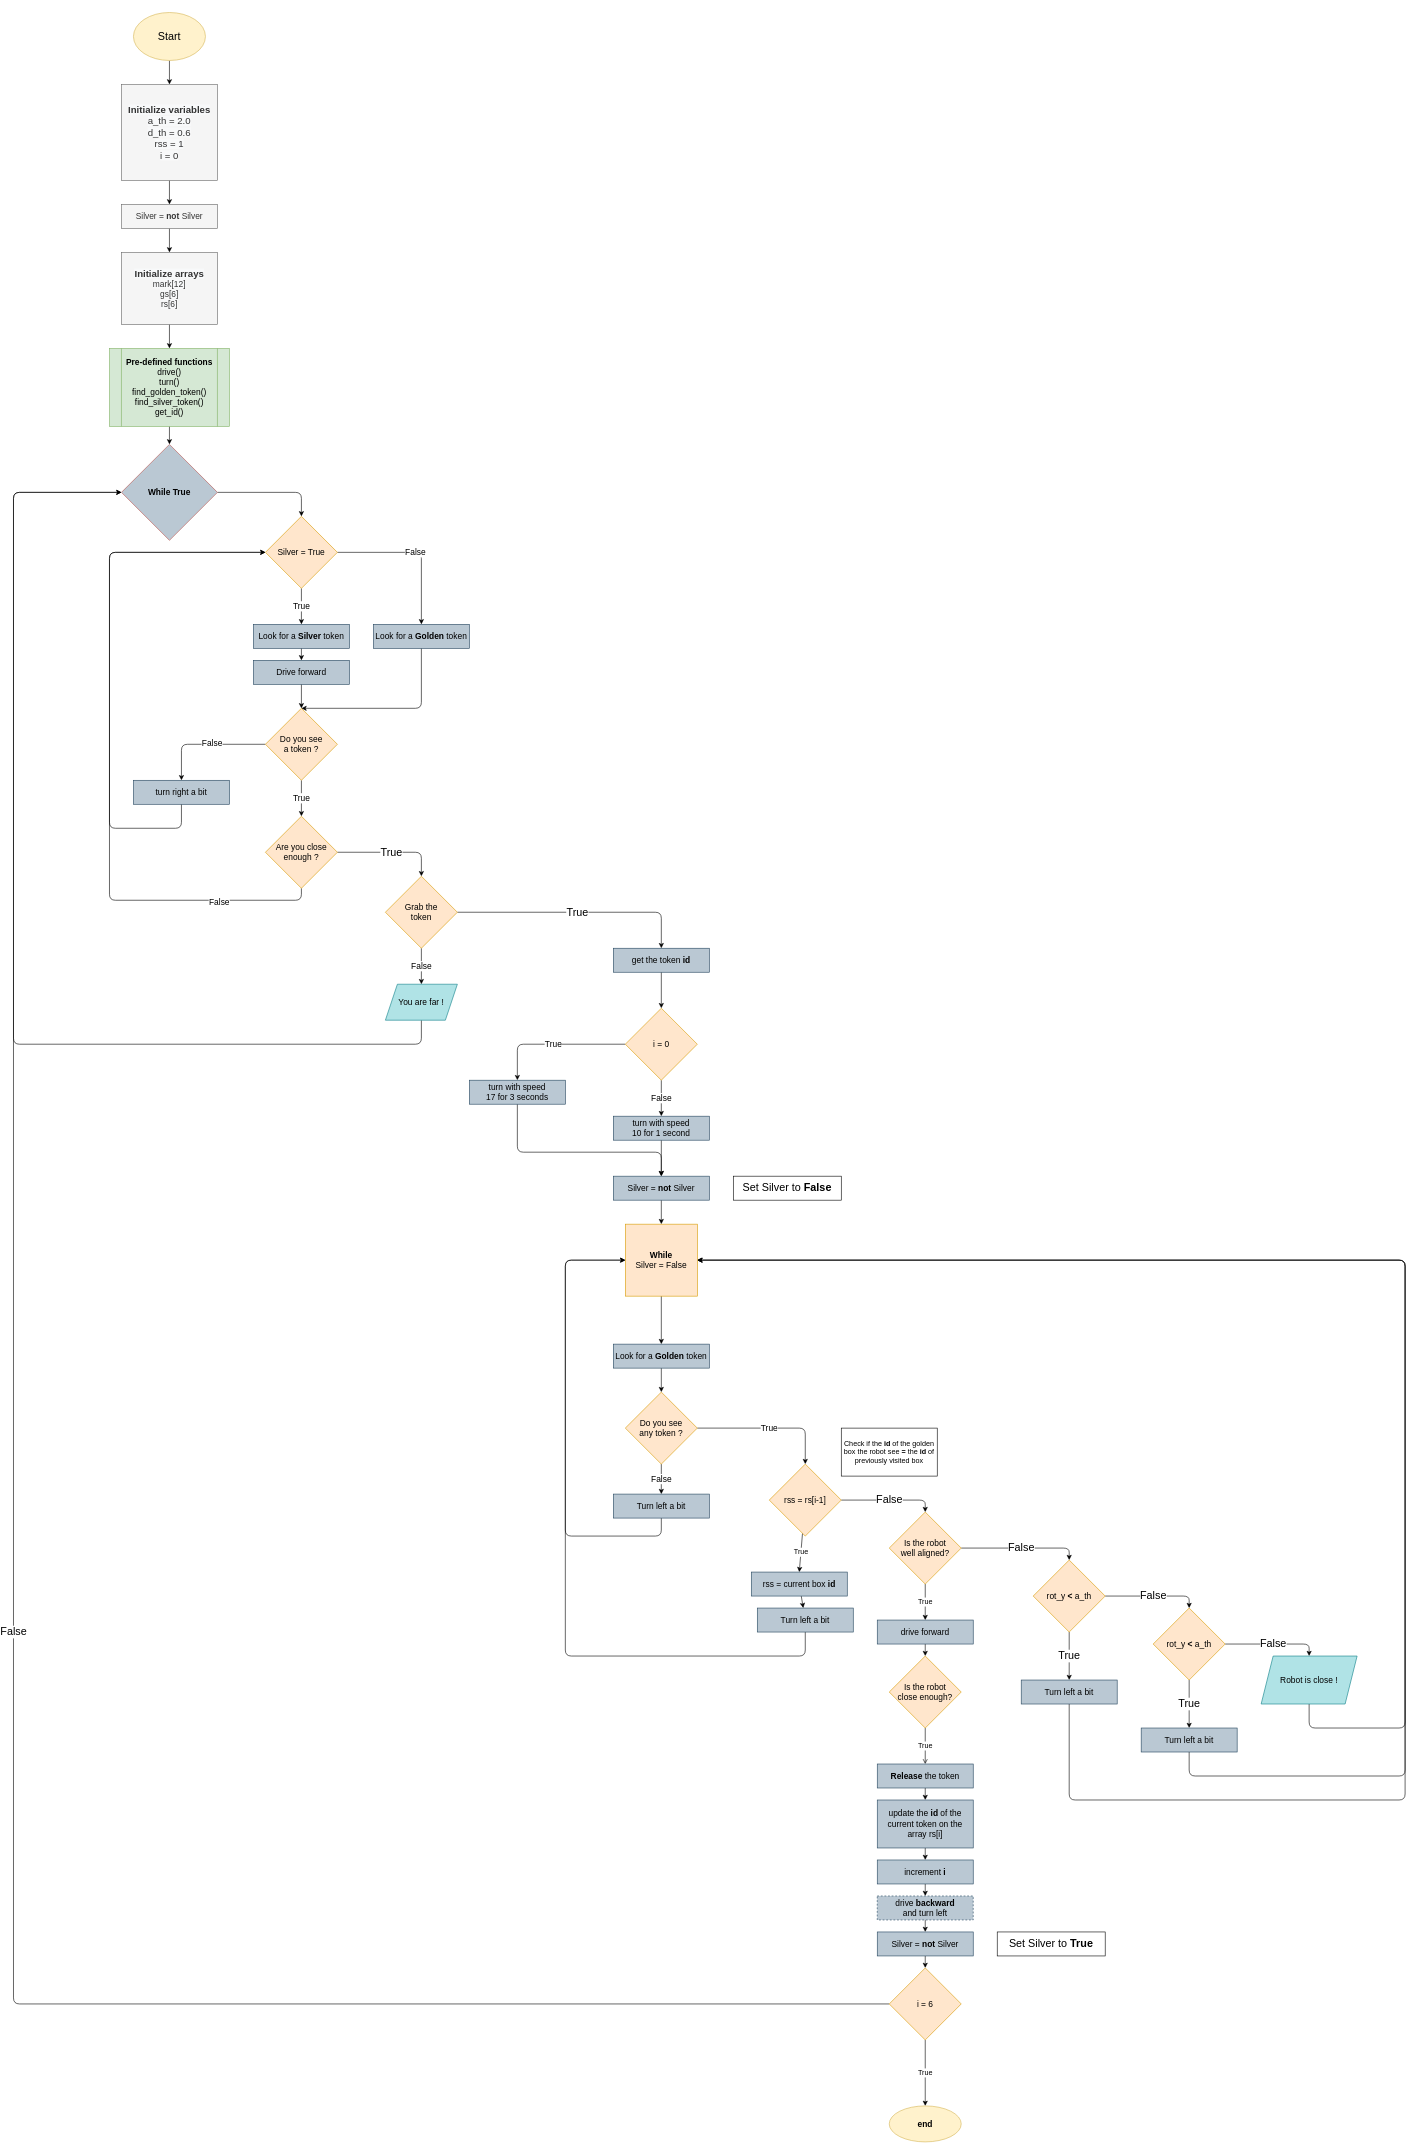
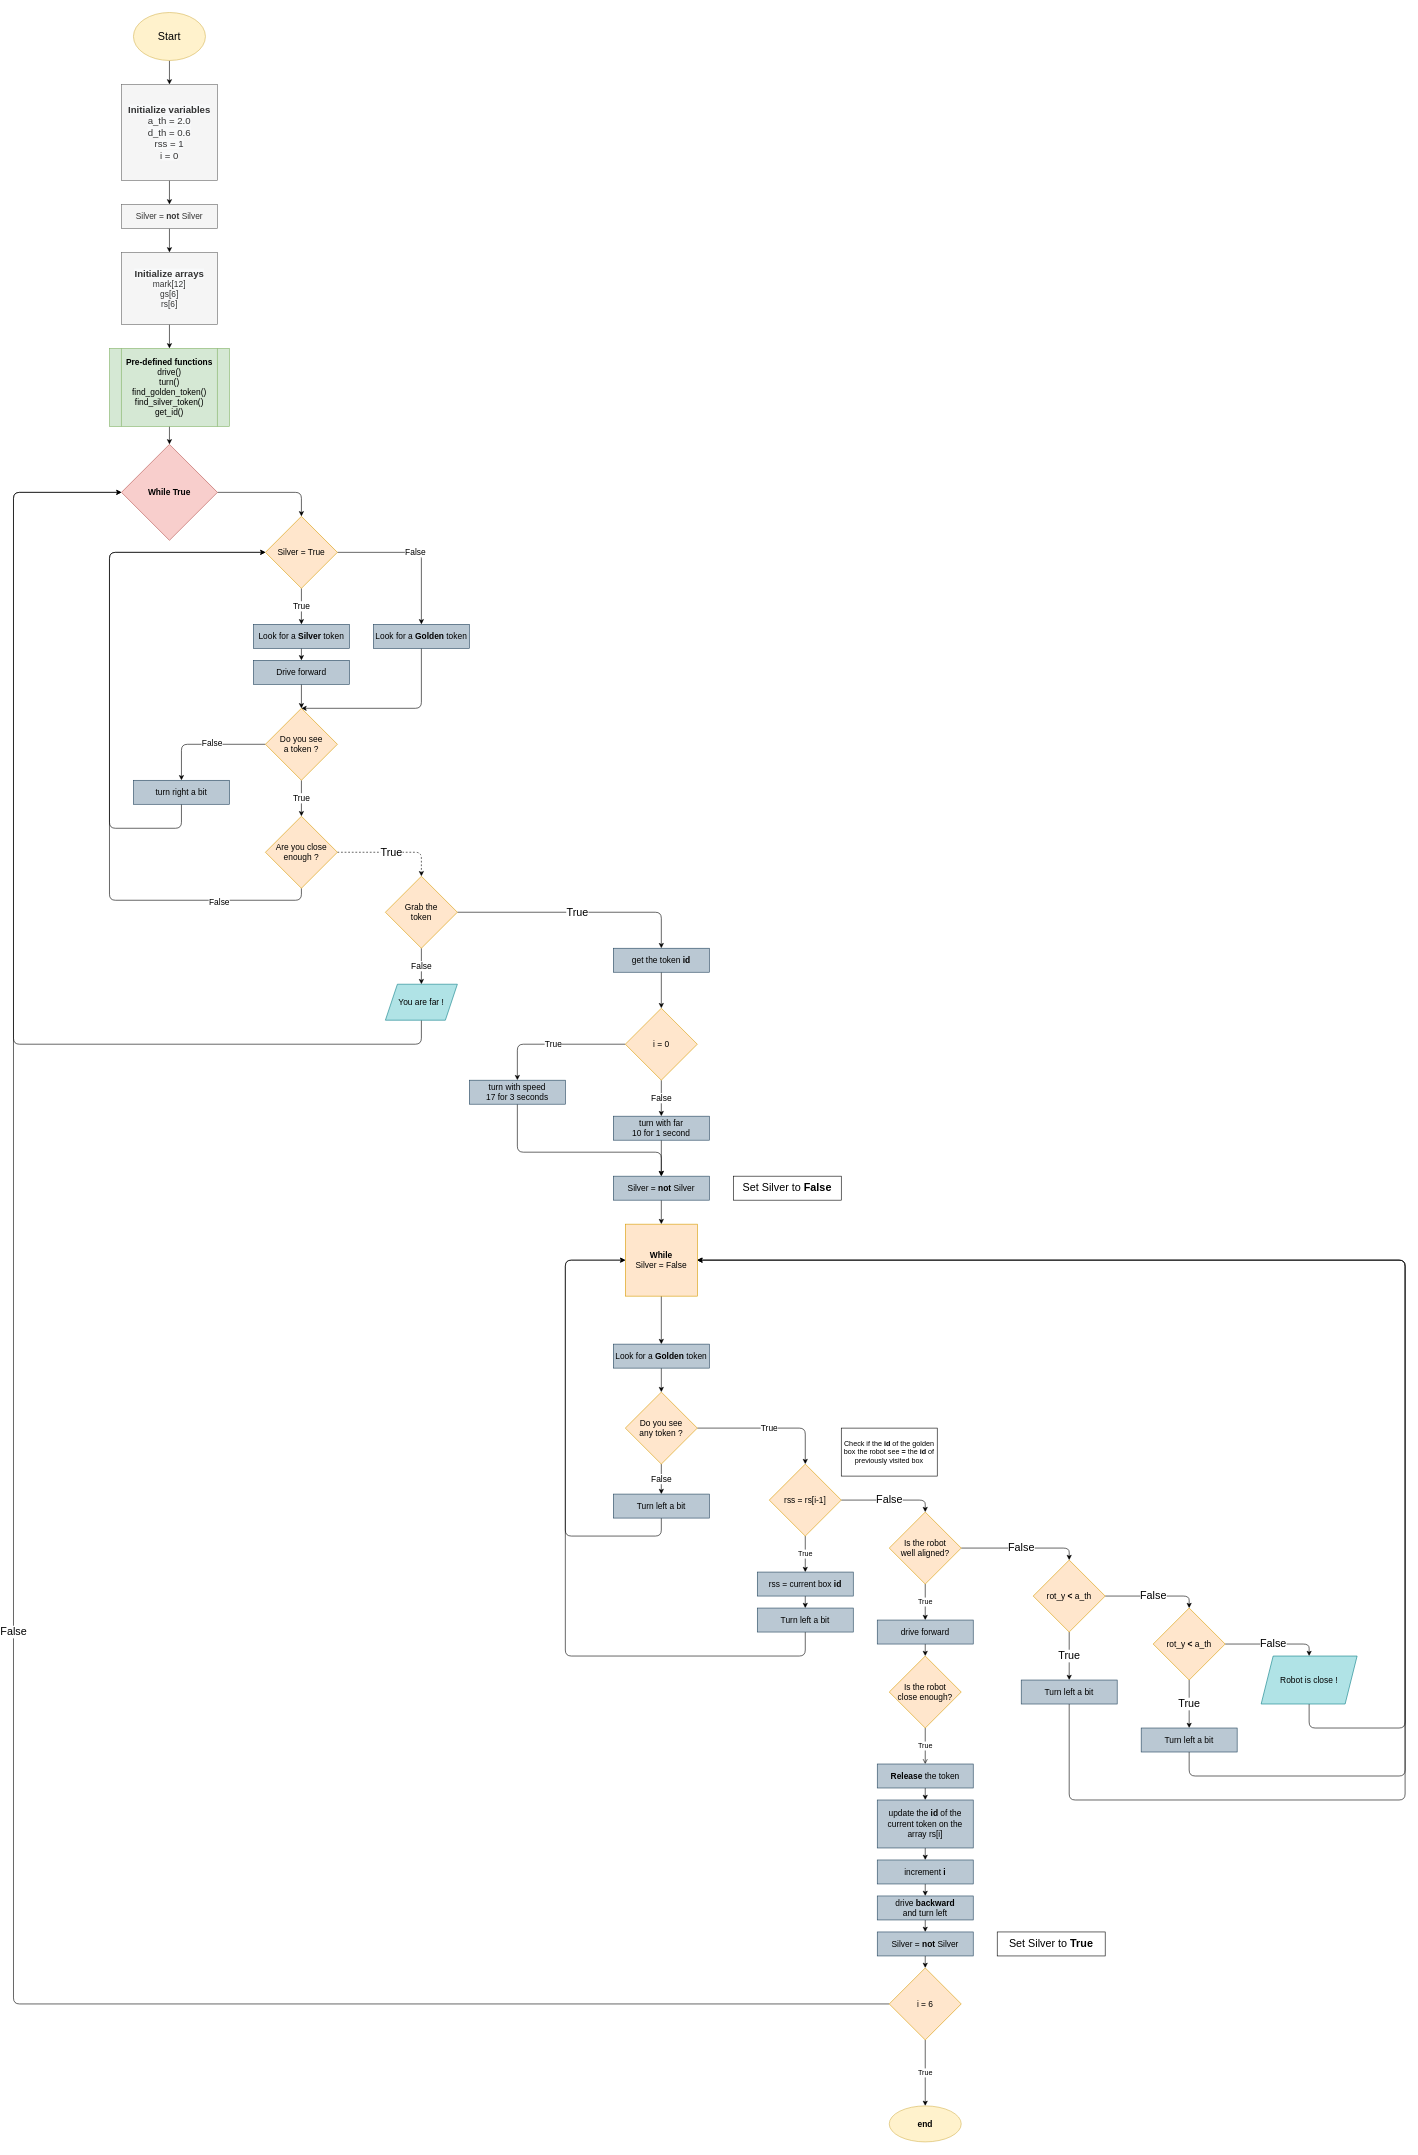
node "While True": fillcolor #bac8d3 -> #f8cecc
edge "Are you close enough ?" -> "Grab the token": style solid -> dashed
node "turn with speed 10 for 1 second": label "turn with speed 10 for 1 second" -> "turn with far 10 for 1 second"
node "rss = current box id": moved (800, 1584) -> (806, 1584)
node "drive backward and turn left": style dashed -> solid
